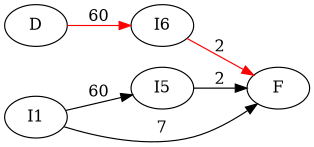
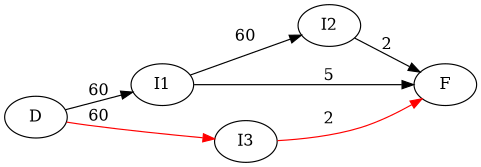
node "I6": label "I6" -> "I3"
node "I5": label "I5" -> "I2"
edge "D" -> "I1": added, label "60"
edge "I1" -> "F": label "7" -> "5"
